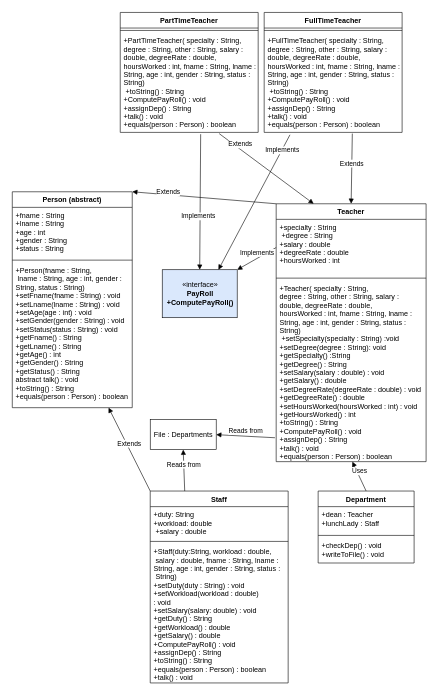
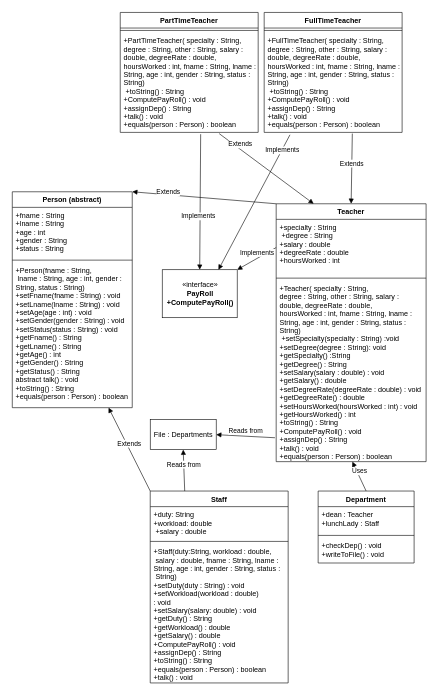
node "«interface» PayRoll +ComputePayRoll()": fillcolor #dae8fc -> #ffffff
